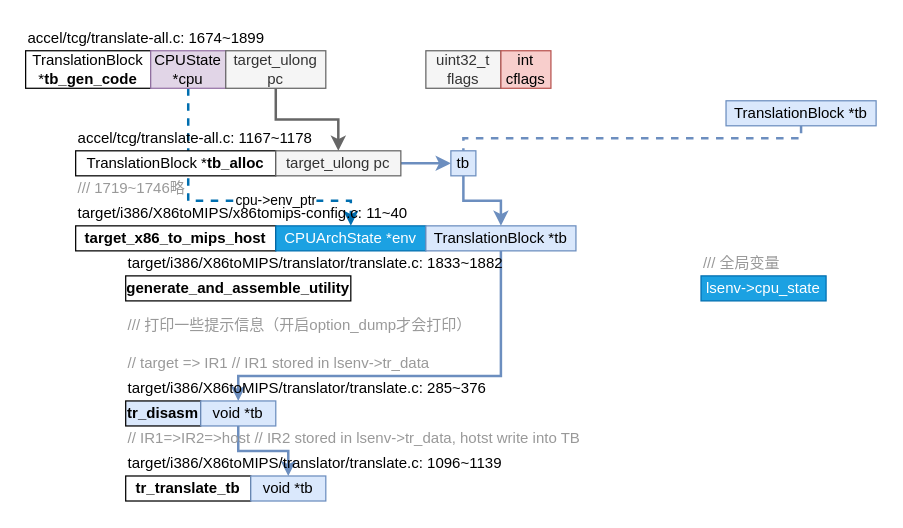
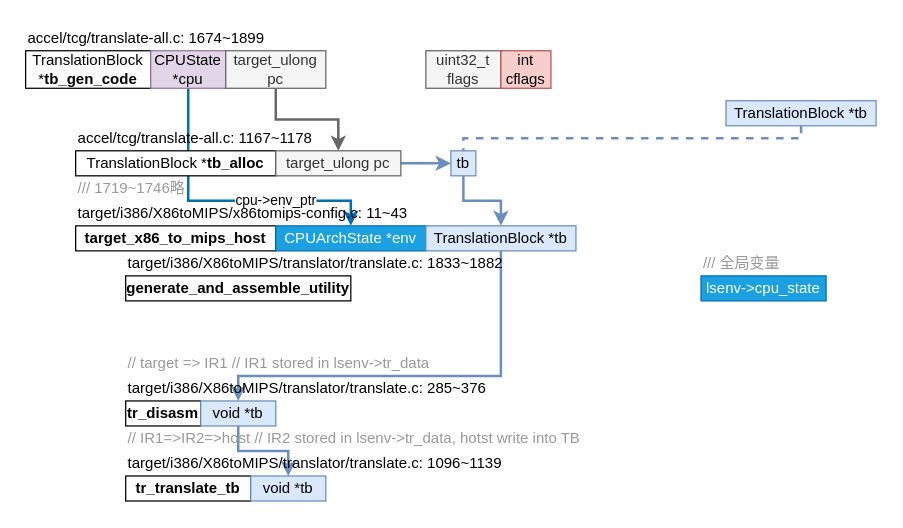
edge "CPUState *cpu" -> "CPUArchState *env": style dashed -> solid
node "target/i386/X86toMIPS/x86tomips-config.c: 11~40": label "target/i386/X86toMIPS/x86tomips-config.c: 11~40" -> "target/i386/X86toMIPS/x86tomips-config.c: 11~43"
node "/// 打印一些提示信息（开启option_dump才会打印）": removed
node "tr_disasm": fillcolor #dae8fc -> #ffffff
